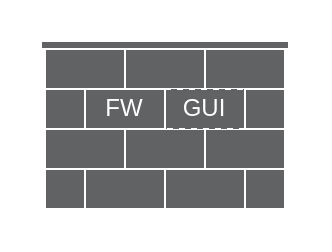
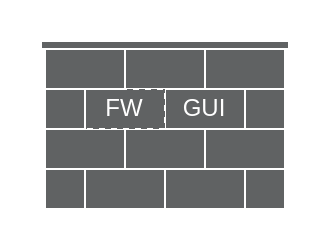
node "FW": style solid -> dashed
node "GUI": style dashed -> solid
